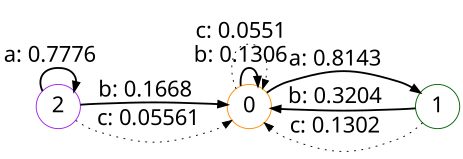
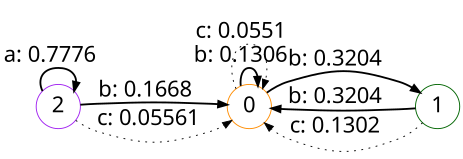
edge "0" -> "1": label "a: 0.8143   " -> "b: 0.3204   "
